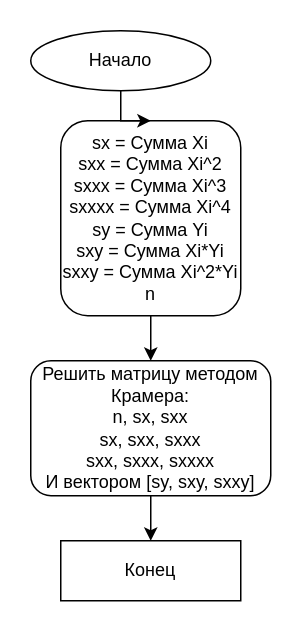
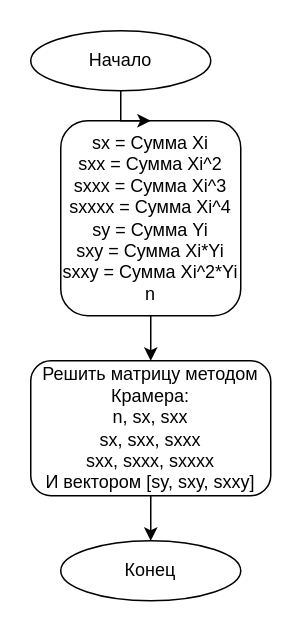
node "Конец": shape rectangle -> ellipse
